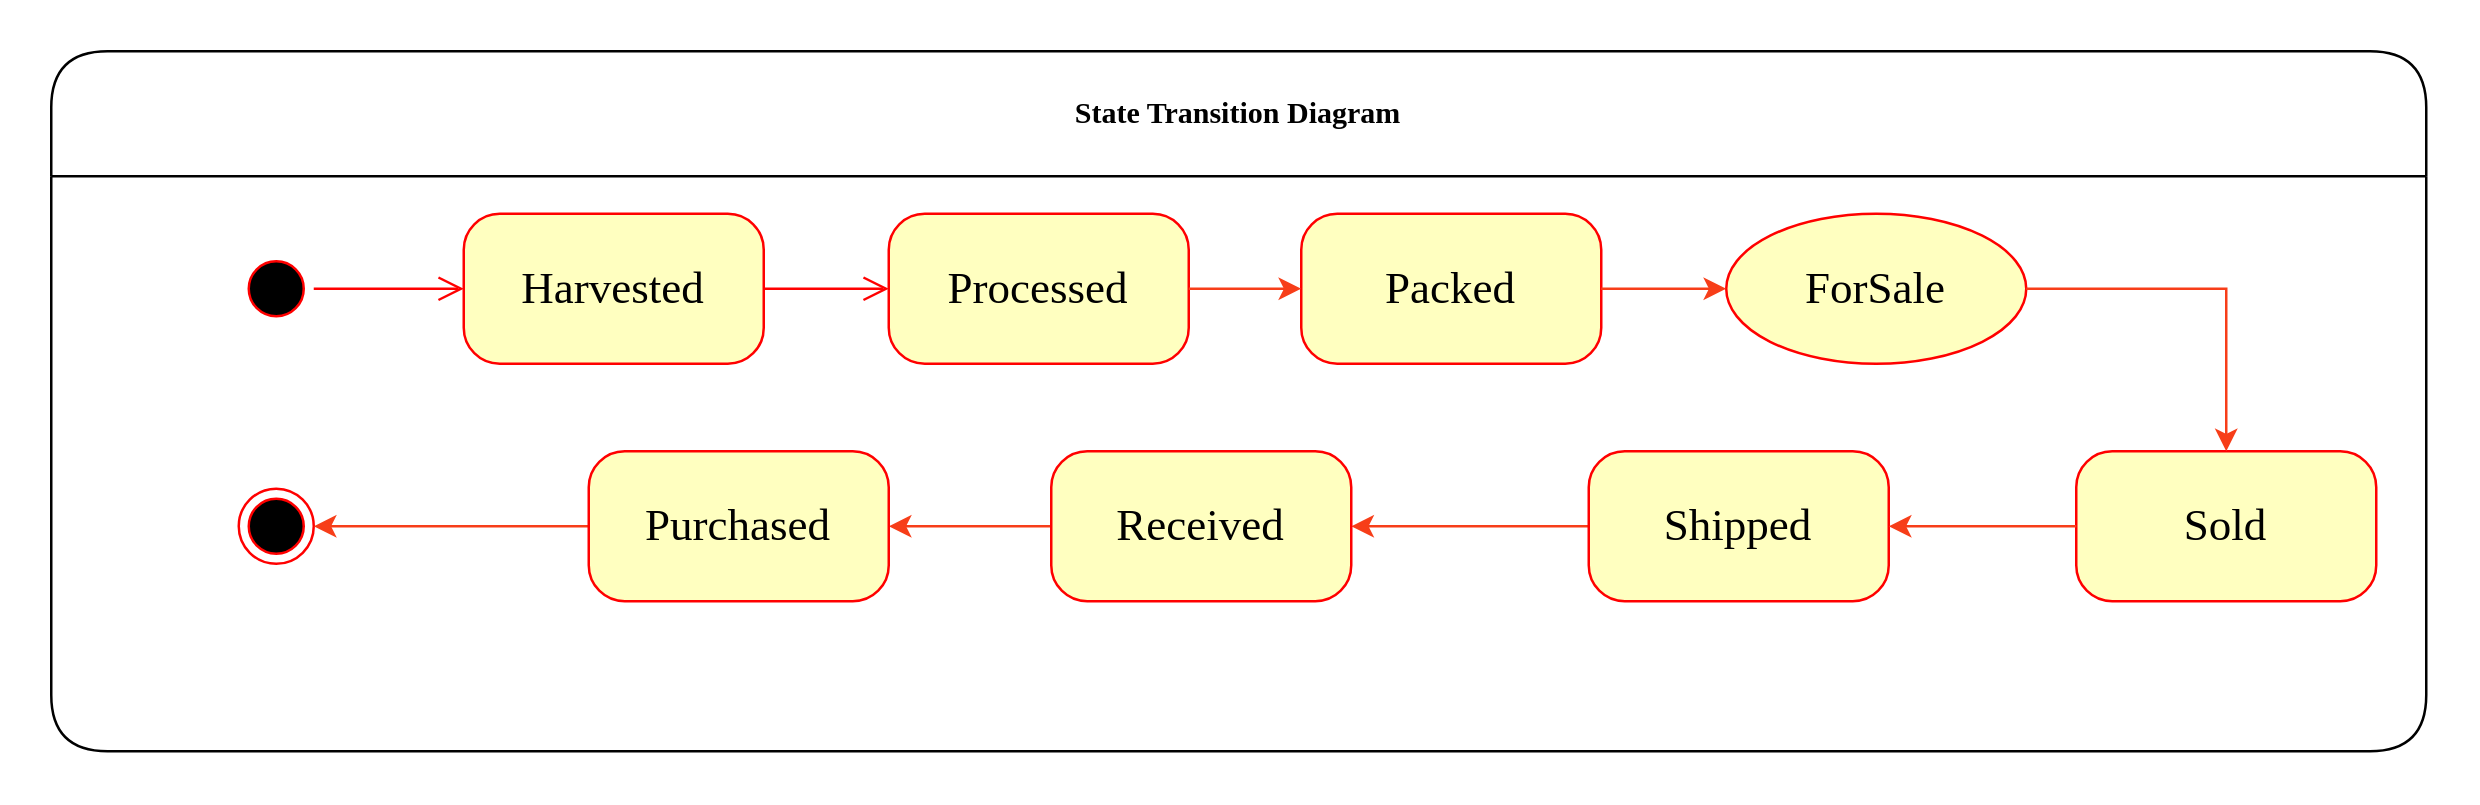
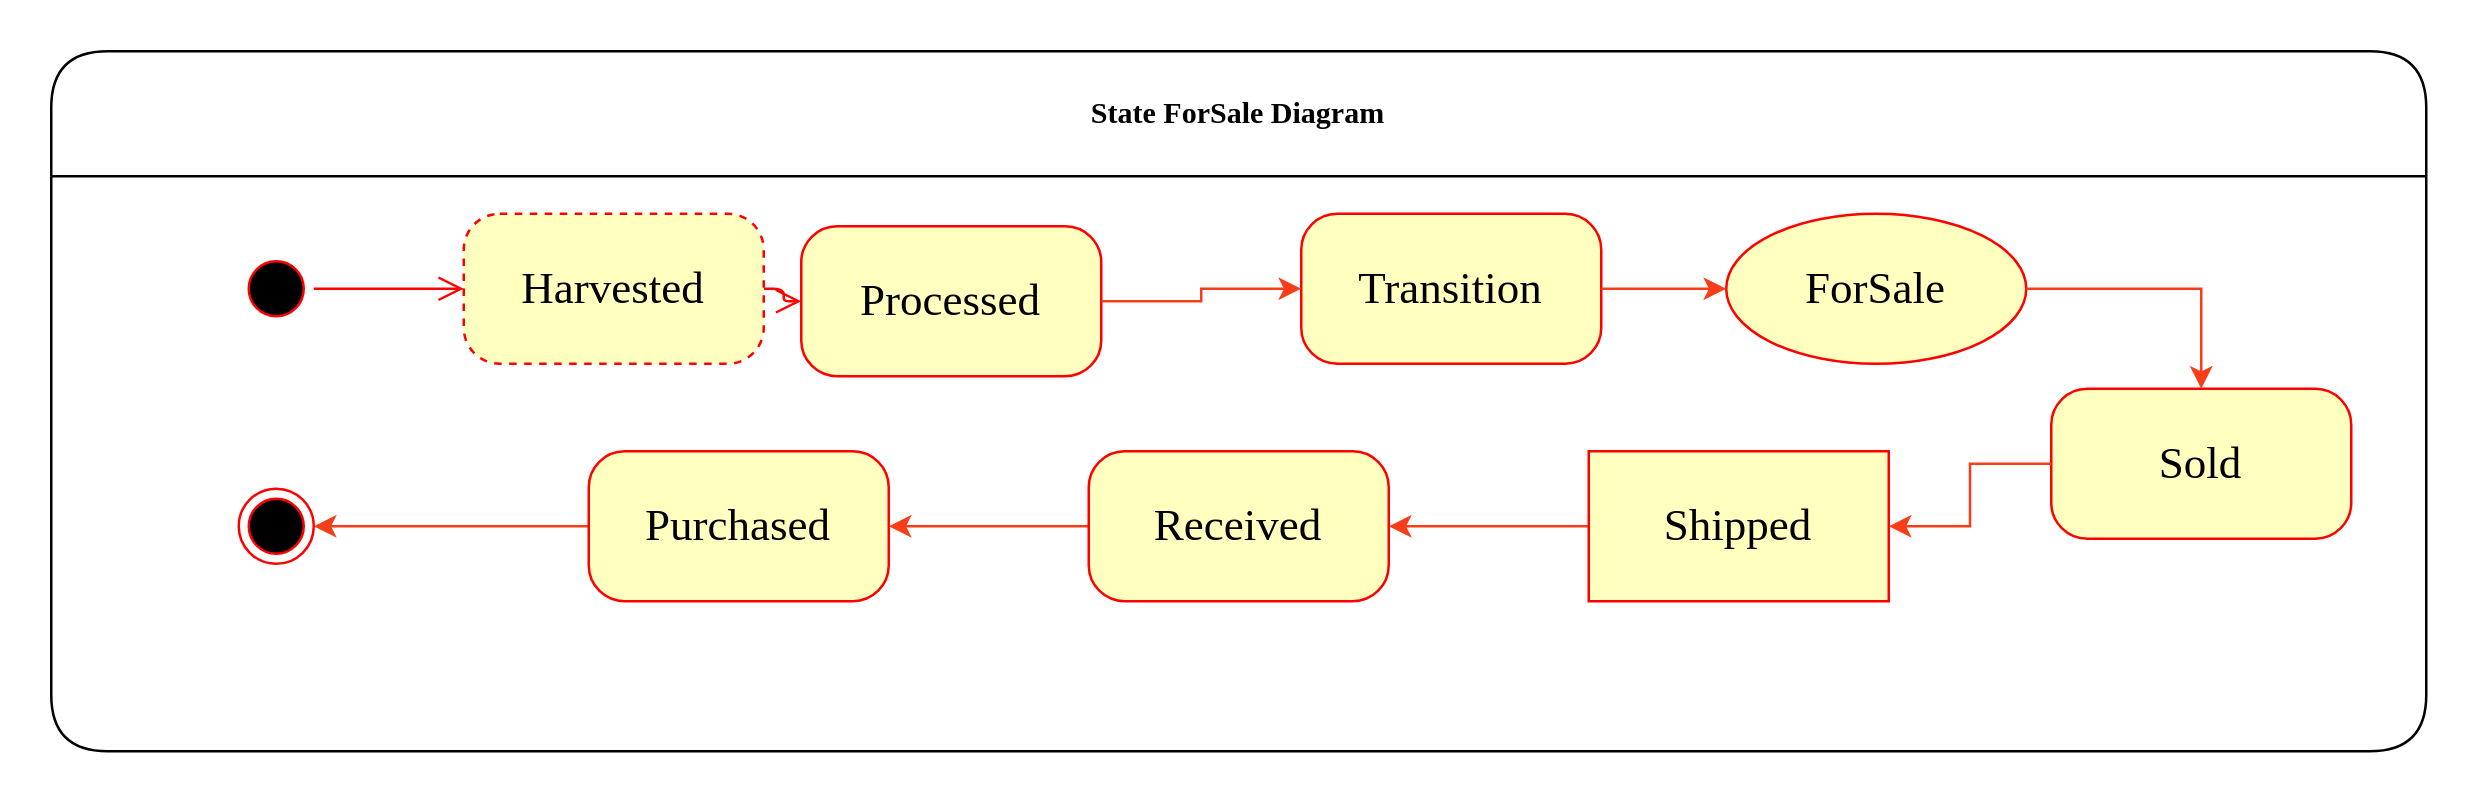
node "State Transition Diagram": label "State Transition Diagram" -> "State ForSale Diagram"
node "Harvested": style solid -> dashed
node "Processed": moved (1039, 289) -> (951, 301)
node "Packed": label "Packed" -> "Transition"
node "Received": moved (1201, 526) -> (1239, 526)
node "Shipped": shape rounded rectangle -> rectangle
node "Sold": moved (2226, 526) -> (2201, 464)
